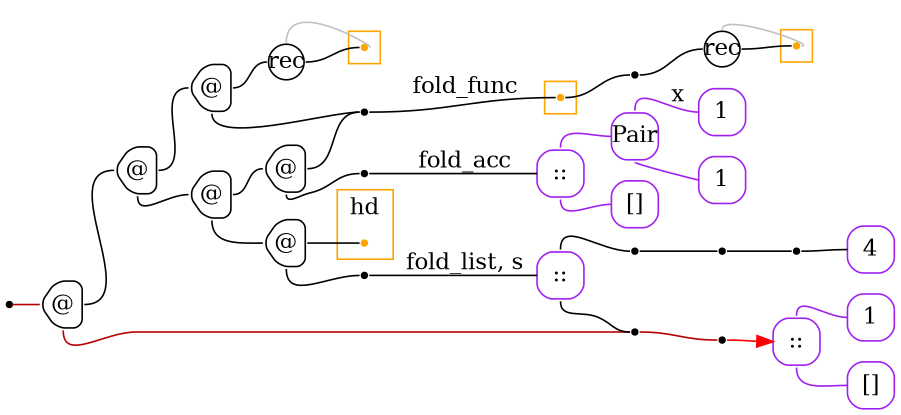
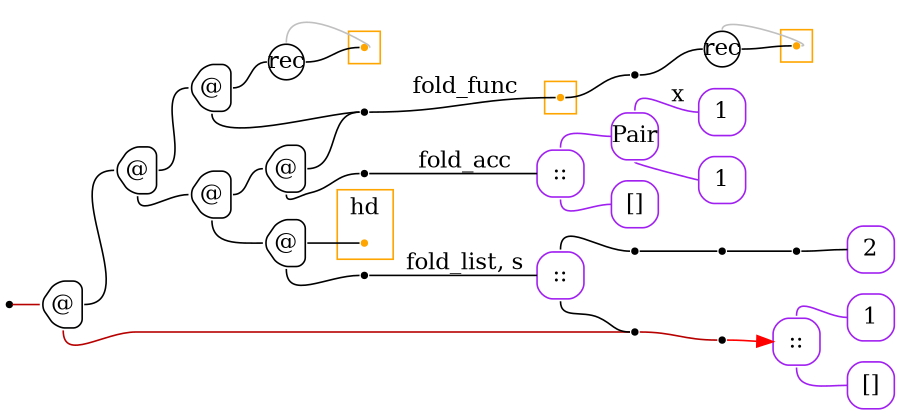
node "4": label "4" -> "2"
